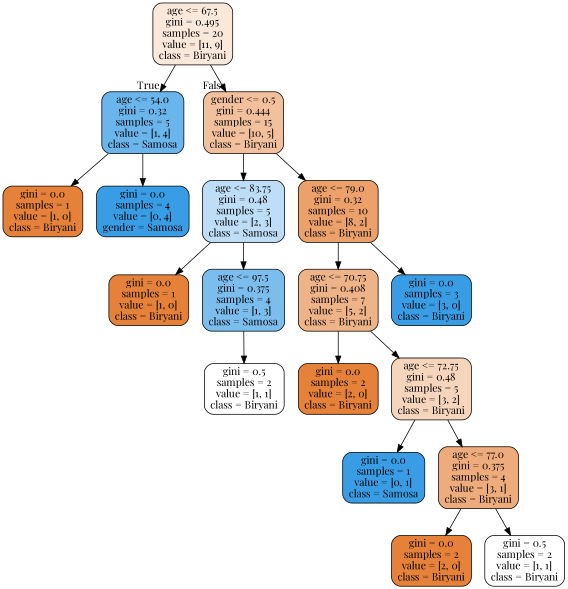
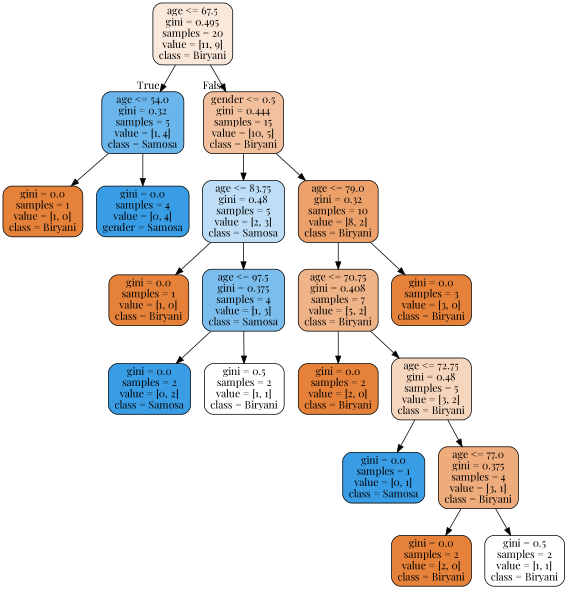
node "gini = 0.0 samples = 3 value = [3, 0] class = Biryani": fillcolor #399de5 -> #e58139
node "gini = 0.0 samples = 2 value = [0, 2] class = Samosa": added
